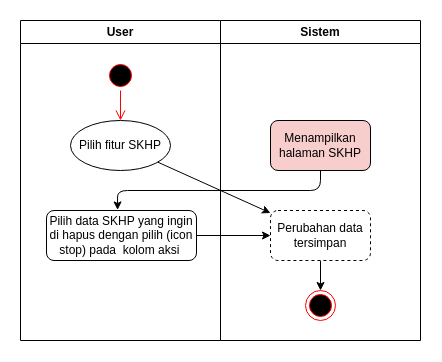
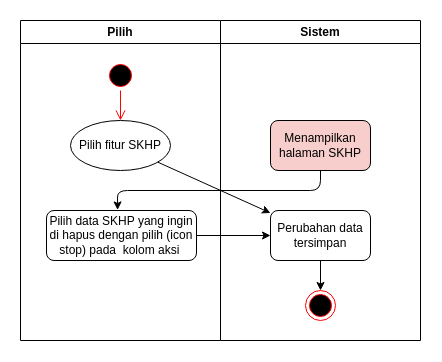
node "User": label "User" -> "Pilih"
node "Perubahan data tersimpan": style dashed -> solid
